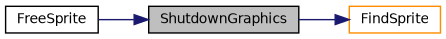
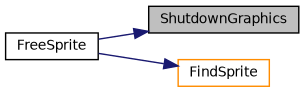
edge "ShutdownGraphics" -> "FindSprite": now "FreeSprite" -> "FindSprite"
